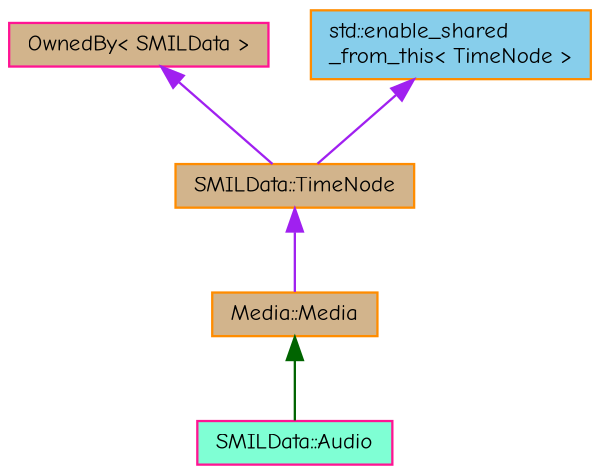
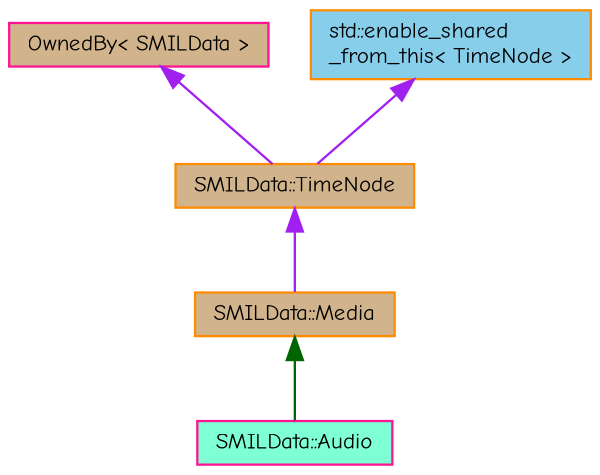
node "Media::Media": label "Media::Media" -> "SMILData::Media"
